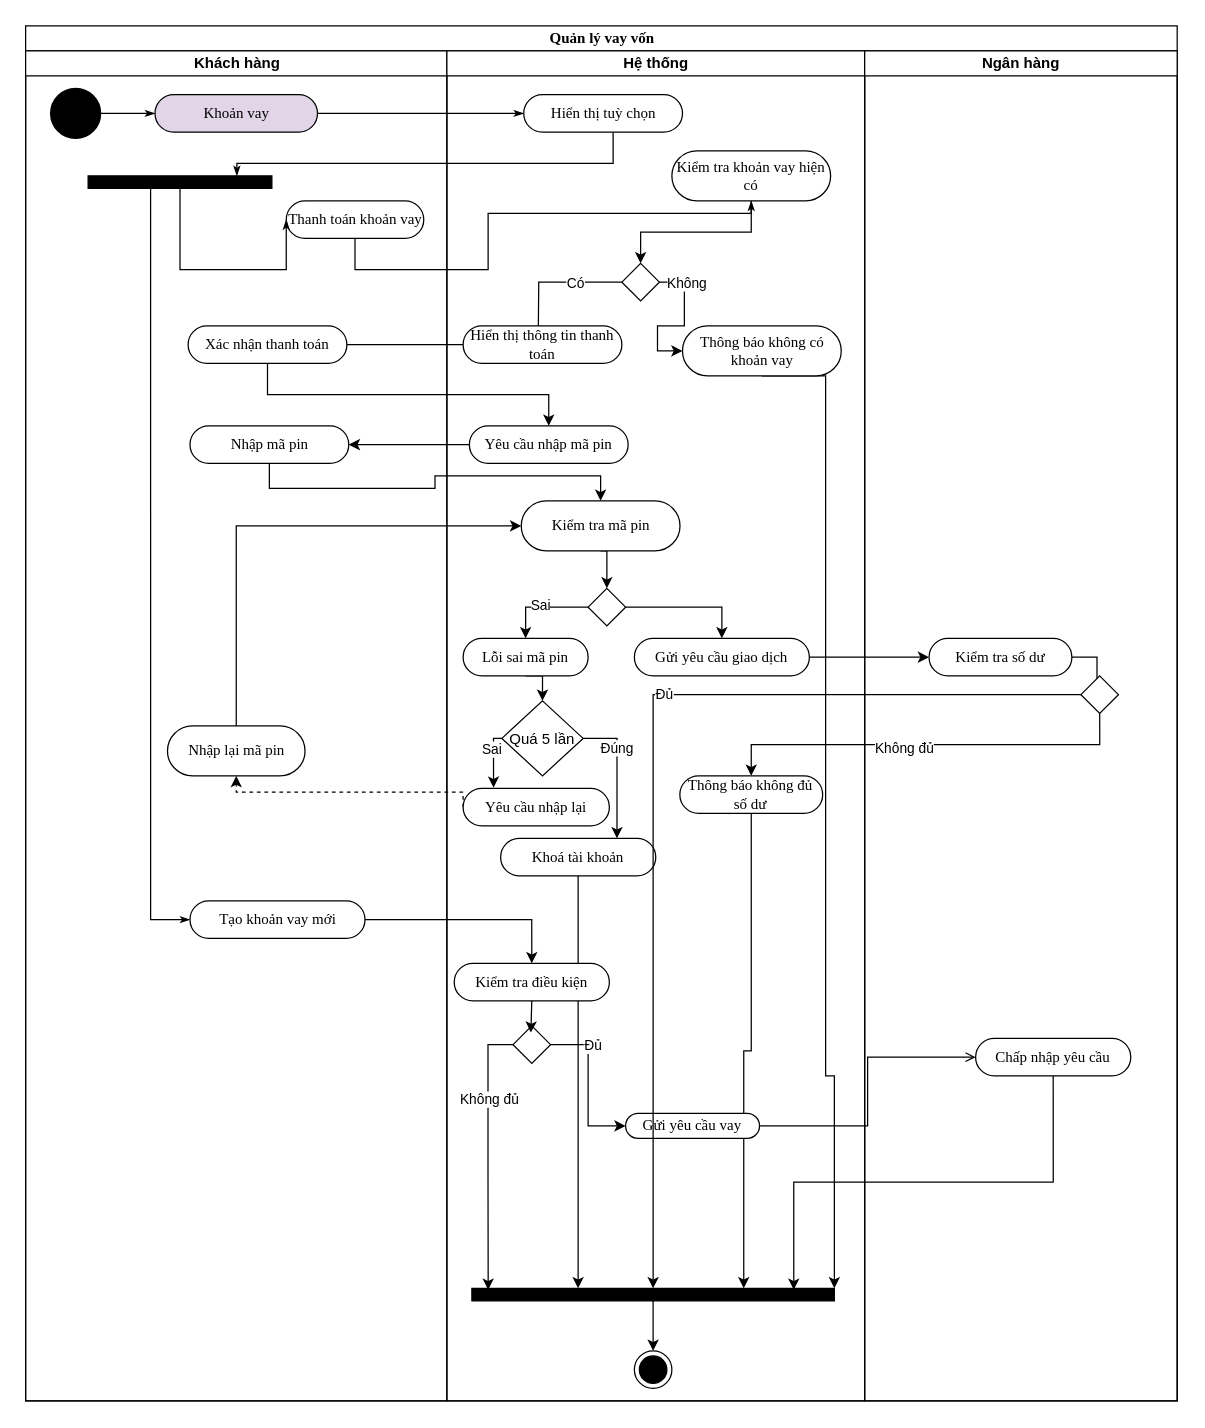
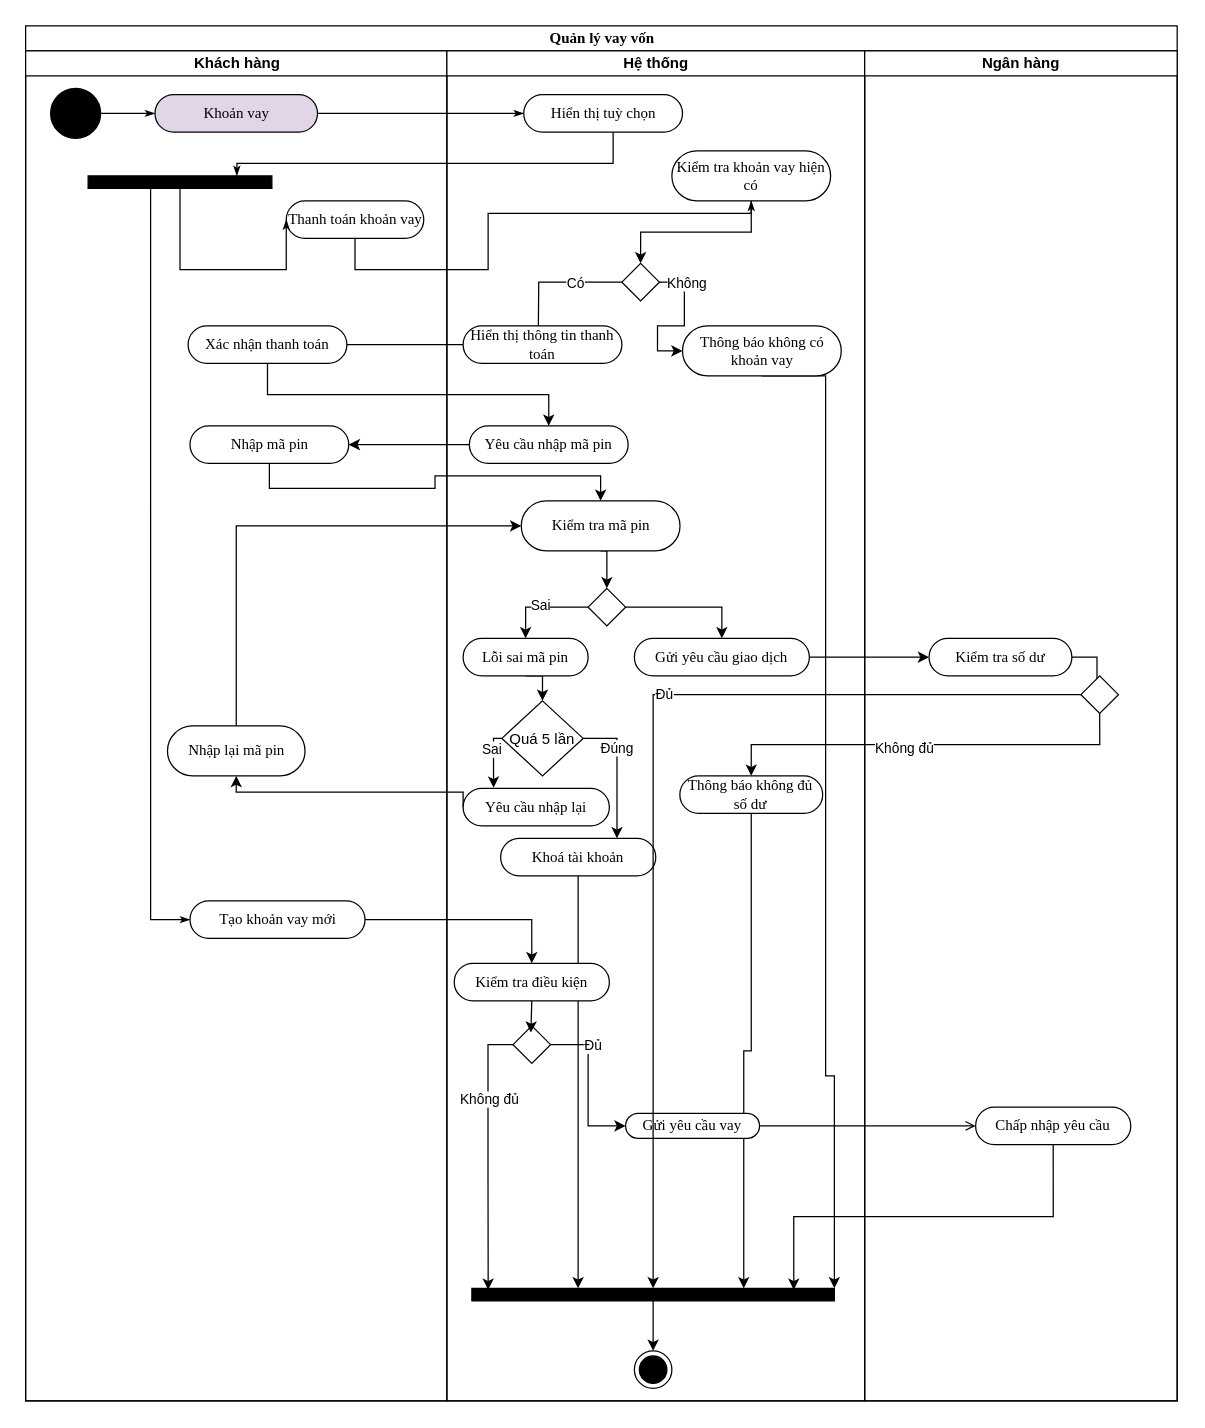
edge "Yêu cầu nhập lại" -> "Nhập lại mã pin": style dashed -> solid
node "Chấp nhập yêu cầu": moved (1053, 1057) -> (1053, 1126)
